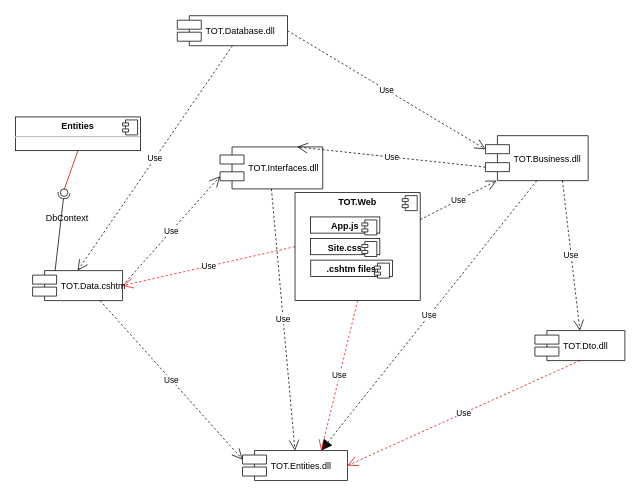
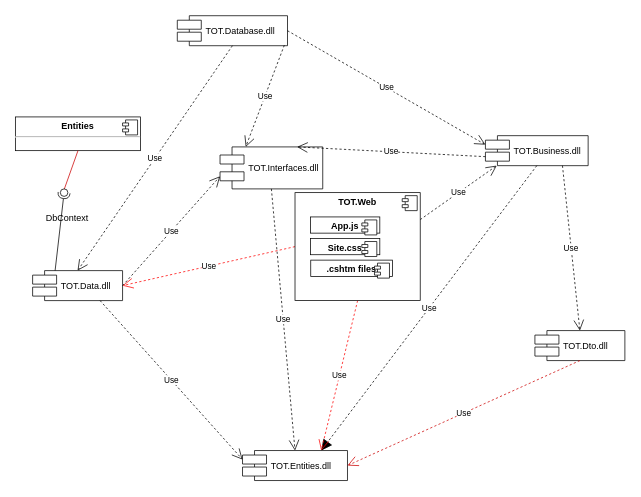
edge "TOT.Database.dll" -> "TOT.Interfaces.dll": added, label "Use"
node "TOT.Business.dll": size 103x45 -> 103x30
node "TOT.Data.cshtm": label "TOT.Data.cshtm" -> "TOT.Data.dll"
